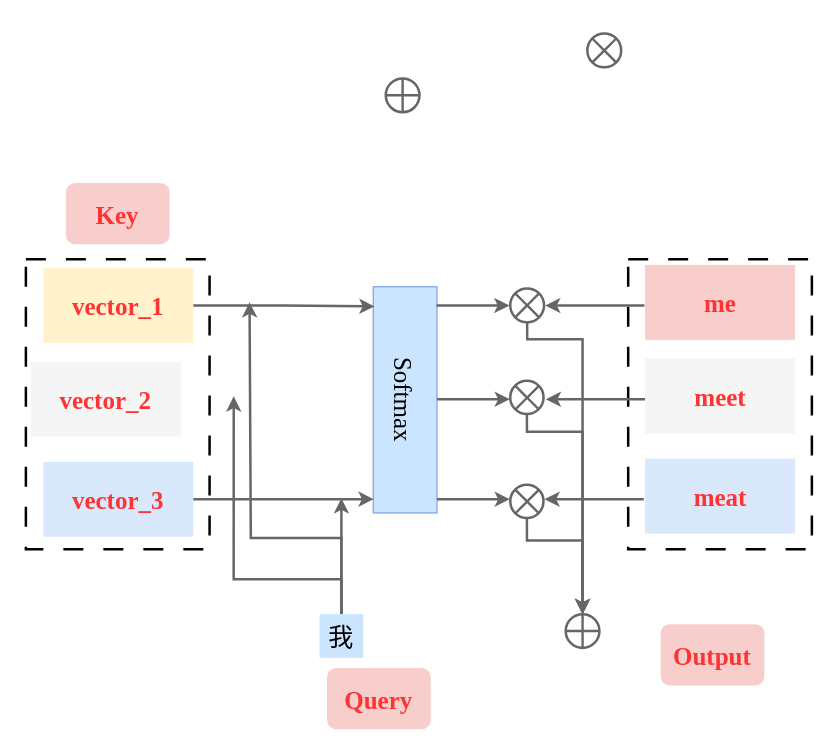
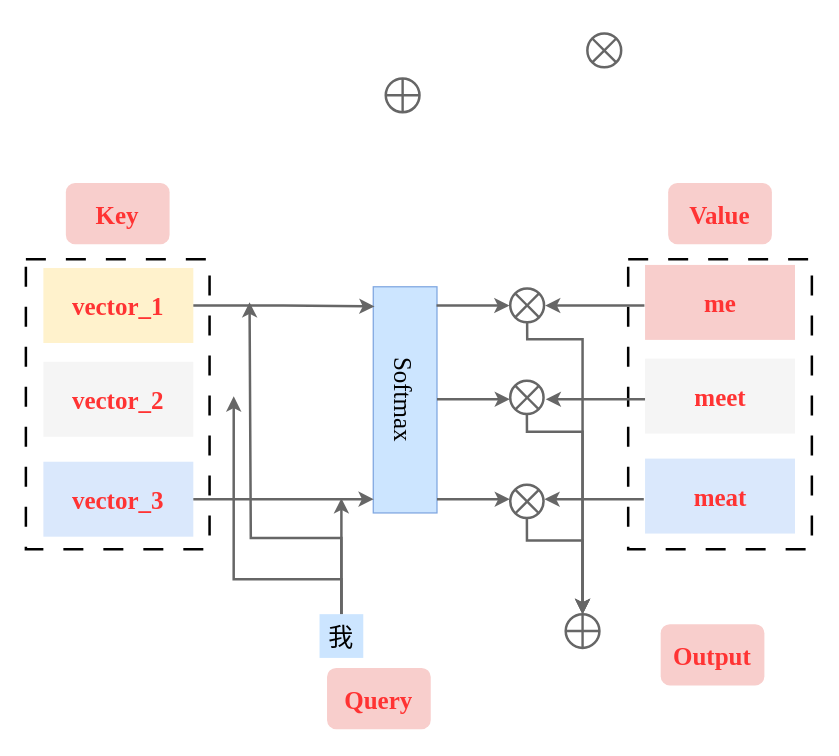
node "Value": added
node "vector_2": moved (106, 399) -> (118, 399)
